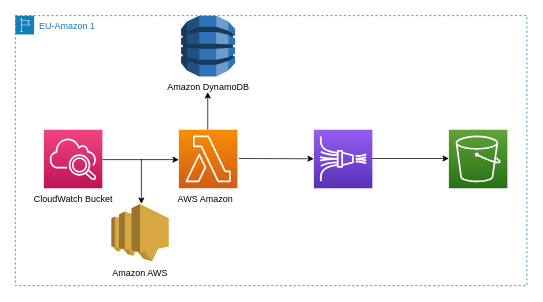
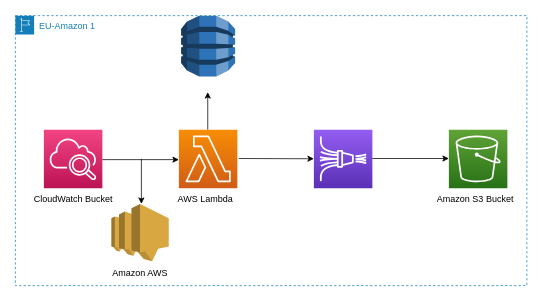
node "Amazon DynamoDB": removed
node "AWS Amazon": label "AWS Amazon" -> "AWS Lambda"
node "Amazon S3 Bucket": added
